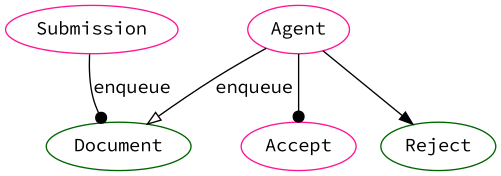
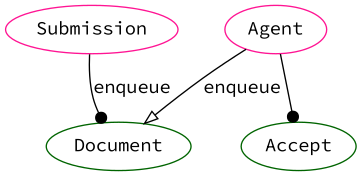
node "Accept": color deeppink -> darkgreen
node "Reject": removed
